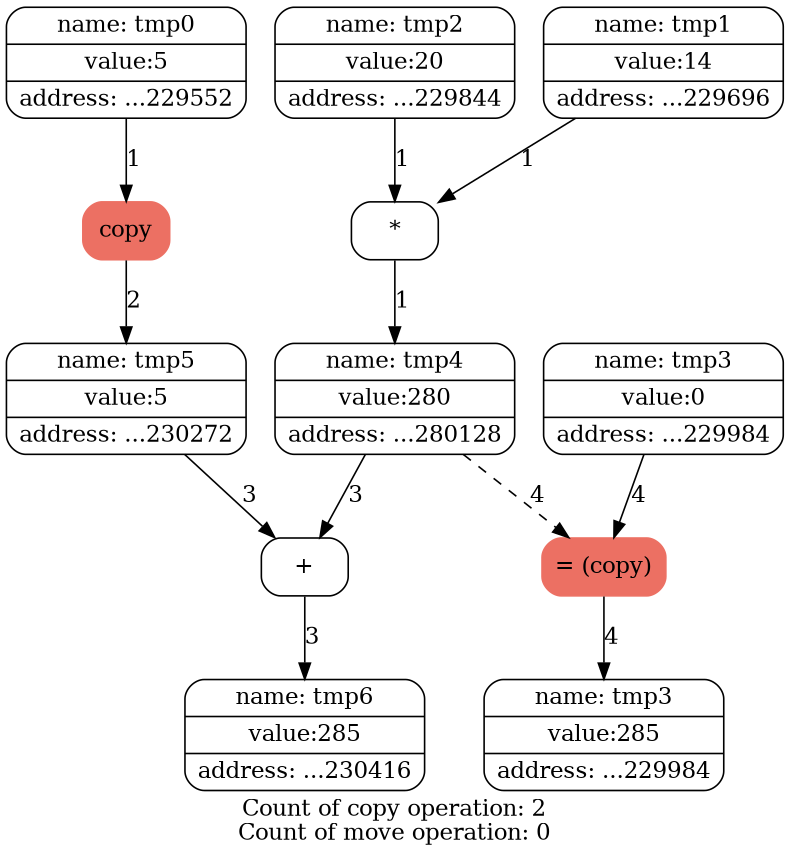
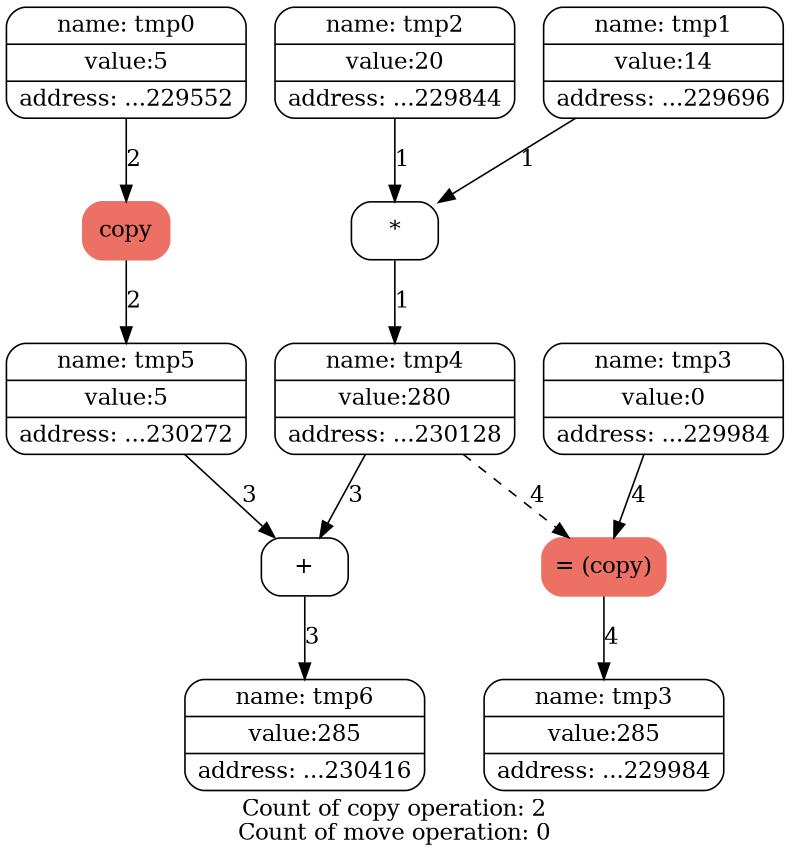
edge "name: tmp0" -> "copy": label "1" -> "2"
node "name: tmp4": text "address: ...280128" -> "address: ...230128"
